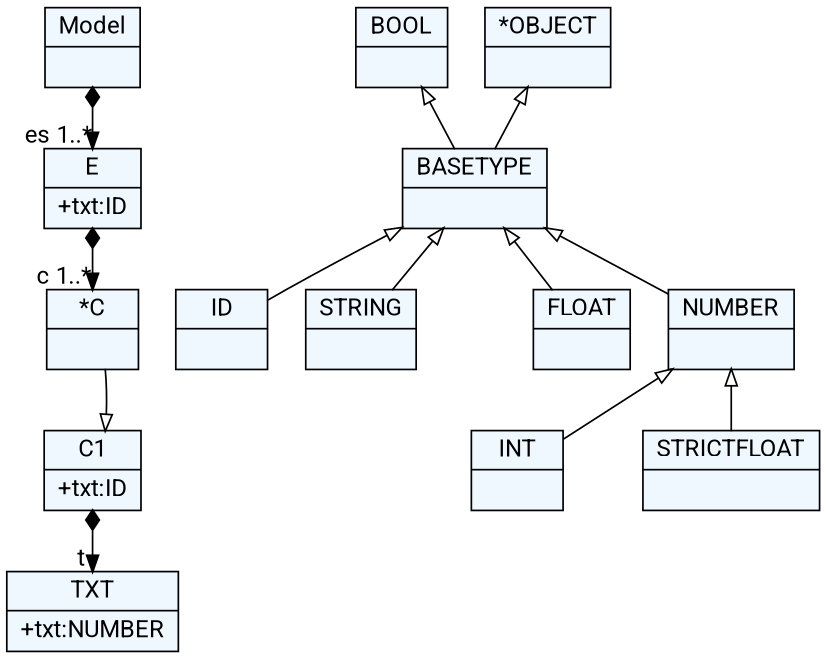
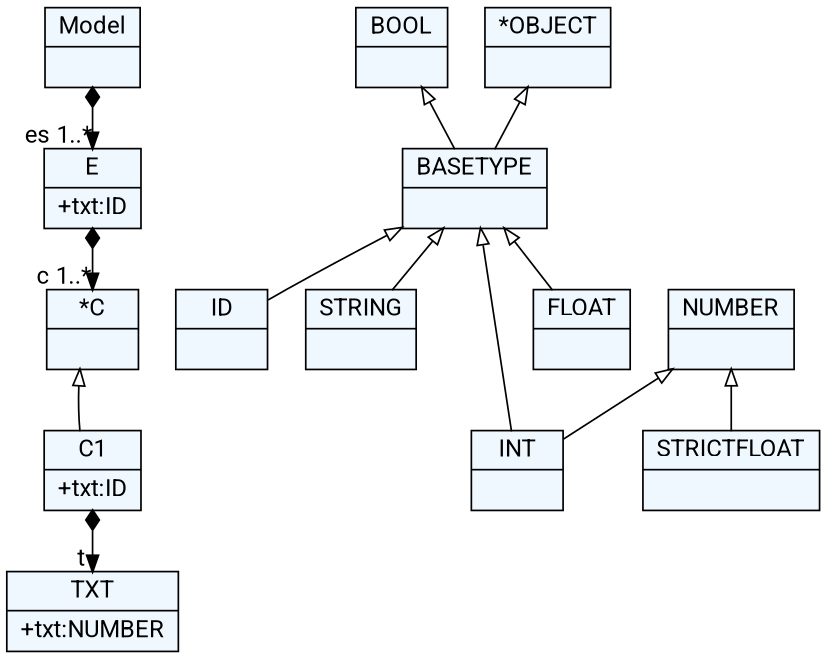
edge "NUMBER" -> "BASETYPE": now "INT" -> "BASETYPE"
edge "*C" -> "C1": reversed
